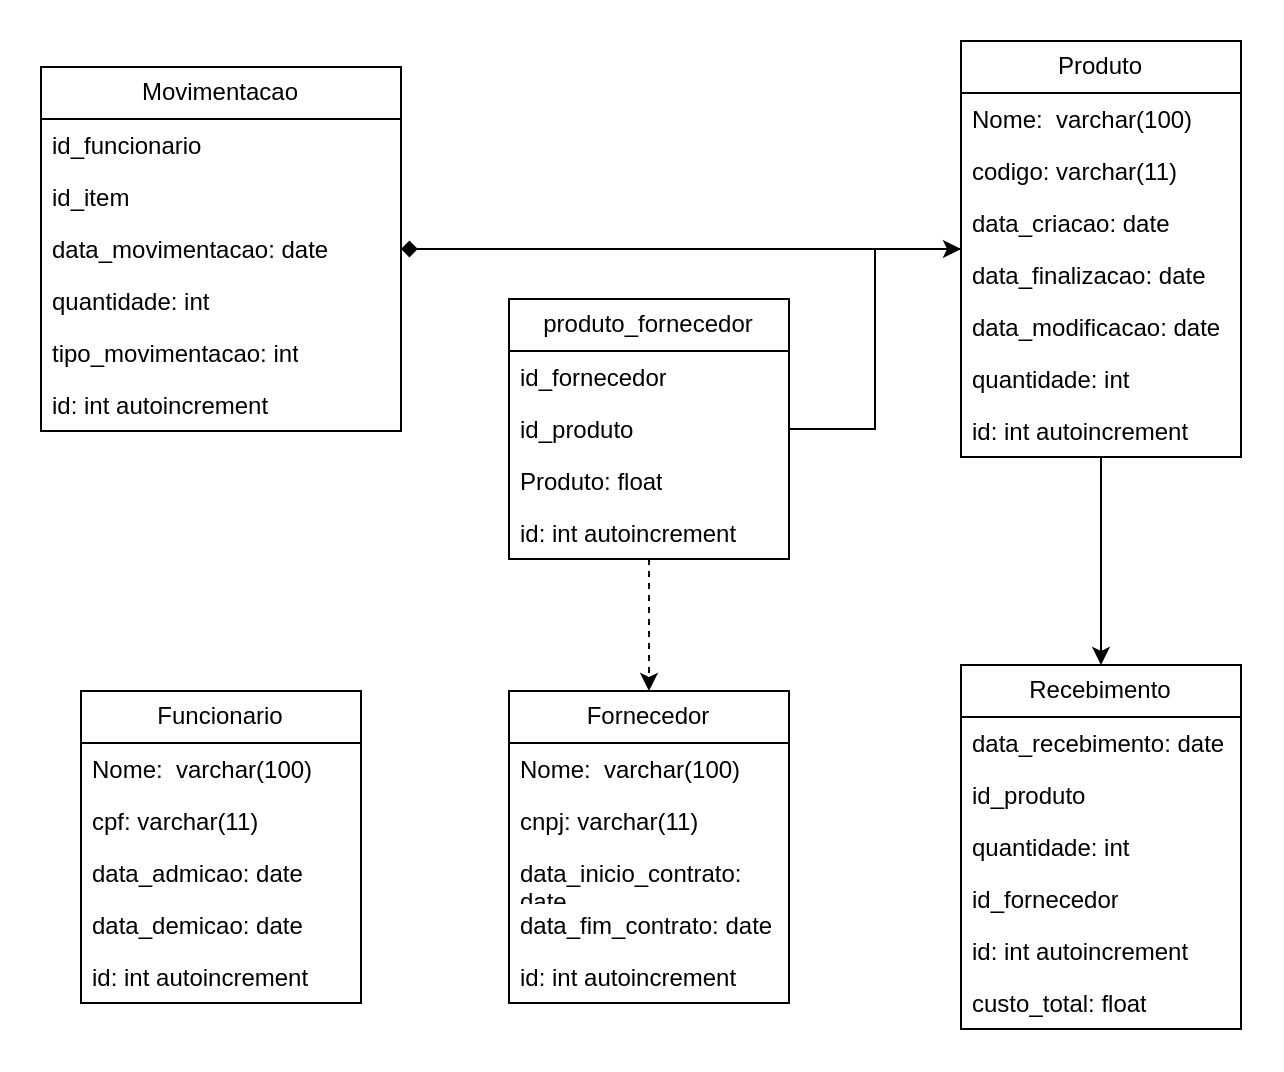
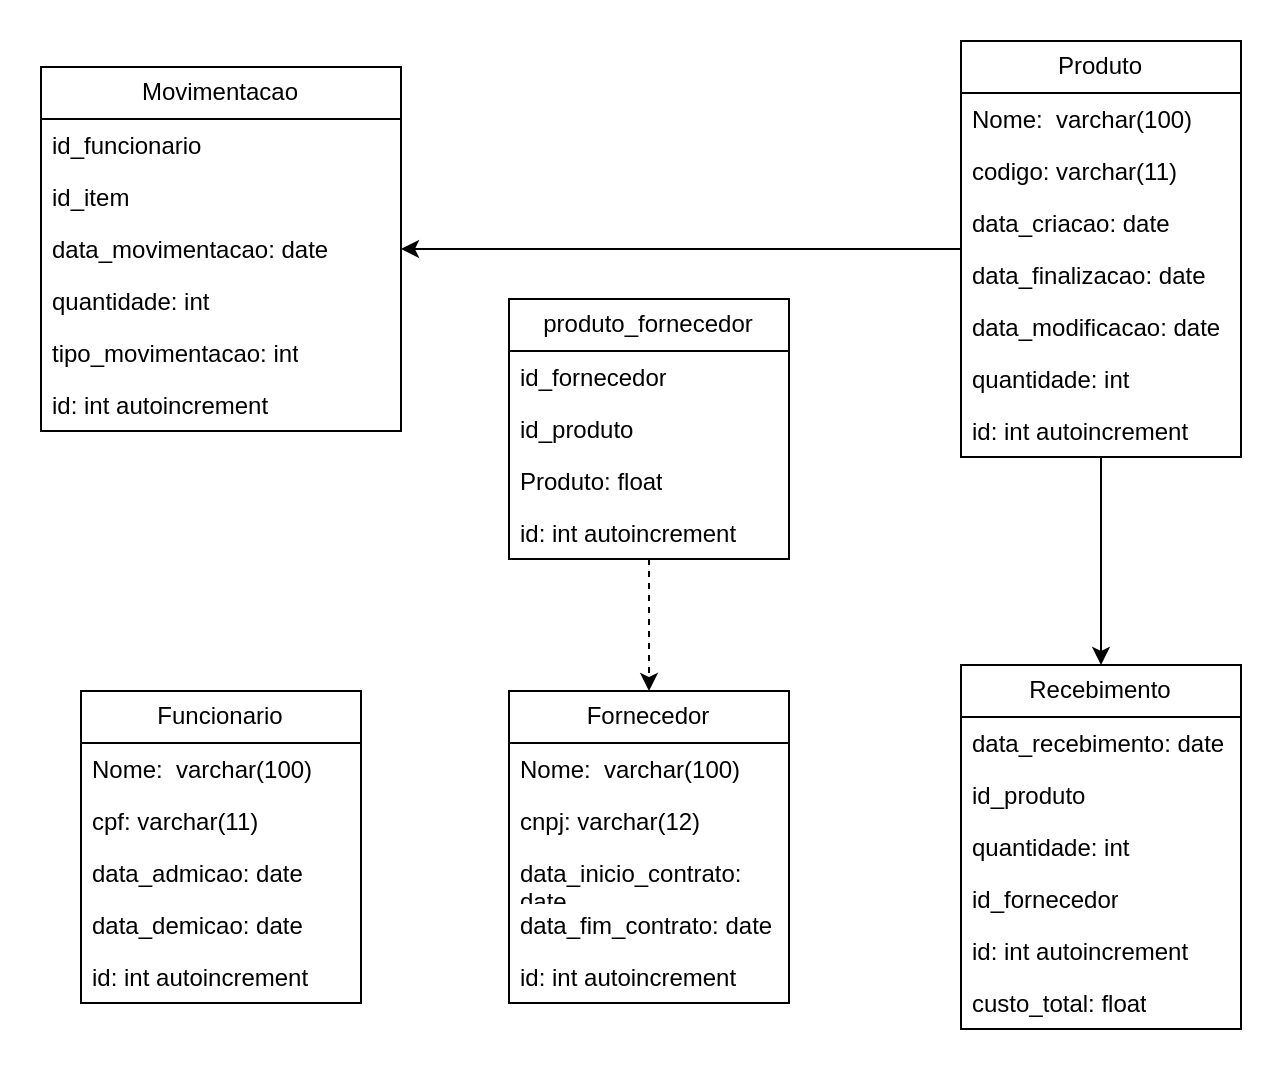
edge "Produto" -> "Movimentacao": arrowhead diamond -> classic
edge "produto_fornecedor" -> "Produto": removed
node "cnpj: varchar(11)": label "cnpj: varchar(11)" -> "cnpj: varchar(12)"
